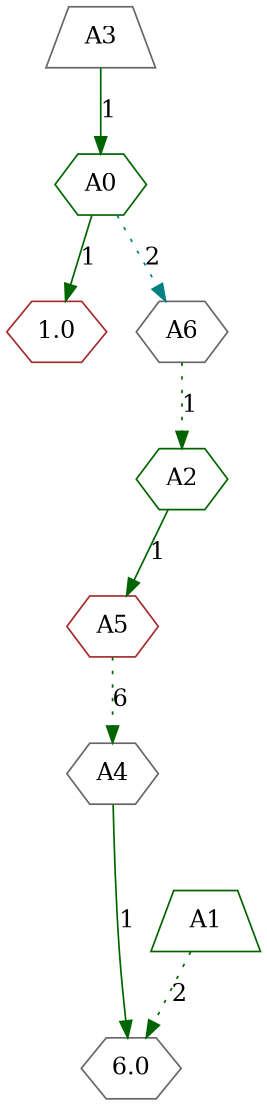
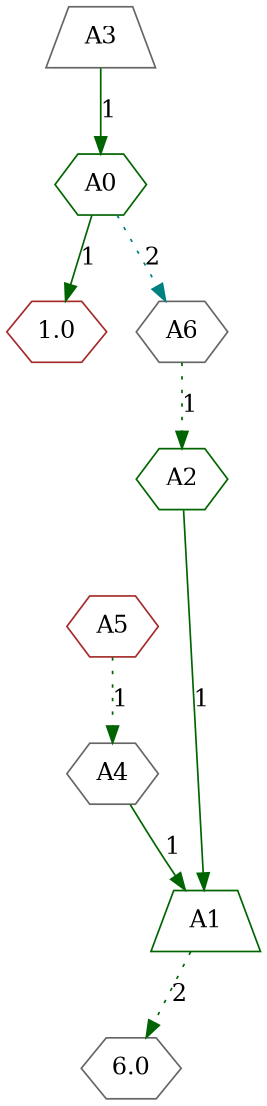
edge "A2" -> "A5": now "A2" -> "A1"
edge "A5" -> "A4": label "6" -> "1"
edge "A4" -> "6.0": now "A4" -> "A1"
